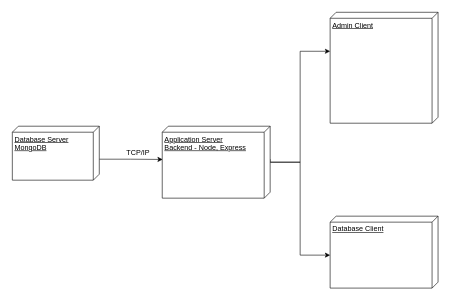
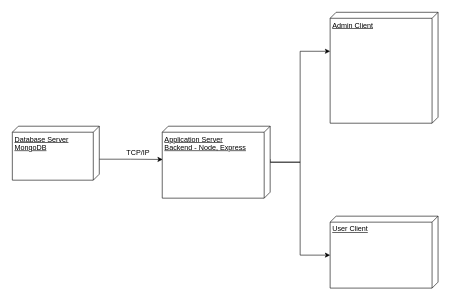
node "Database Client": label "Database Client" -> "User Client"
